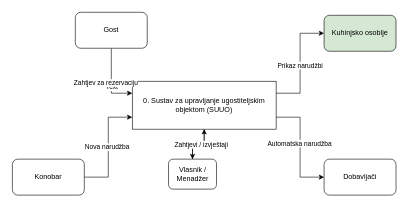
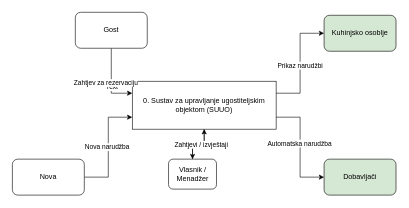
node "Konobar": label "Konobar" -> "Nova"
node "Dobavljači": fillcolor #ffffff -> #d5e8d4
